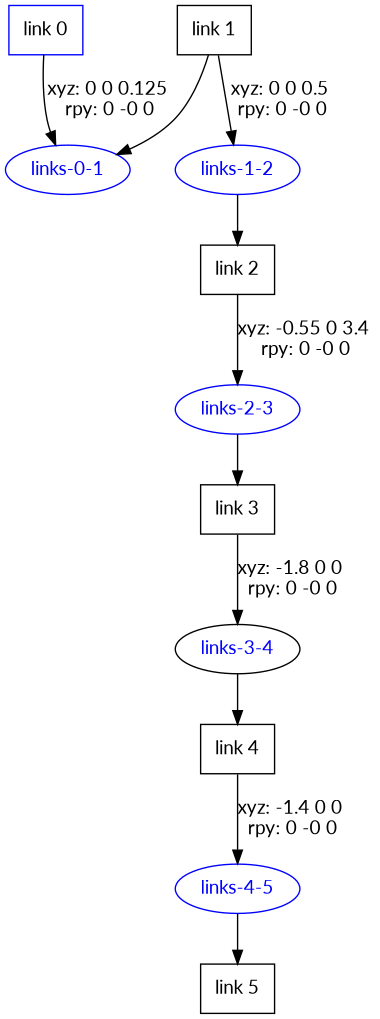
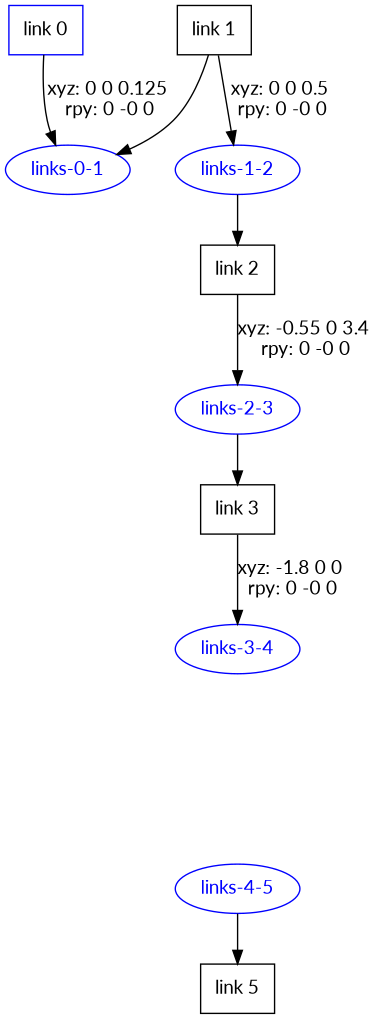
node "links-3-4": color black -> blue
node "link 4": removed
